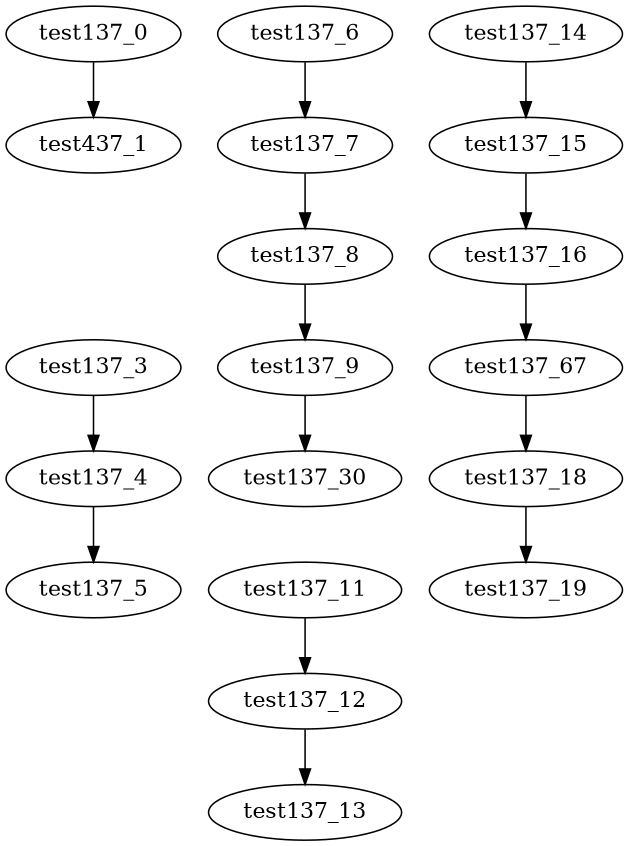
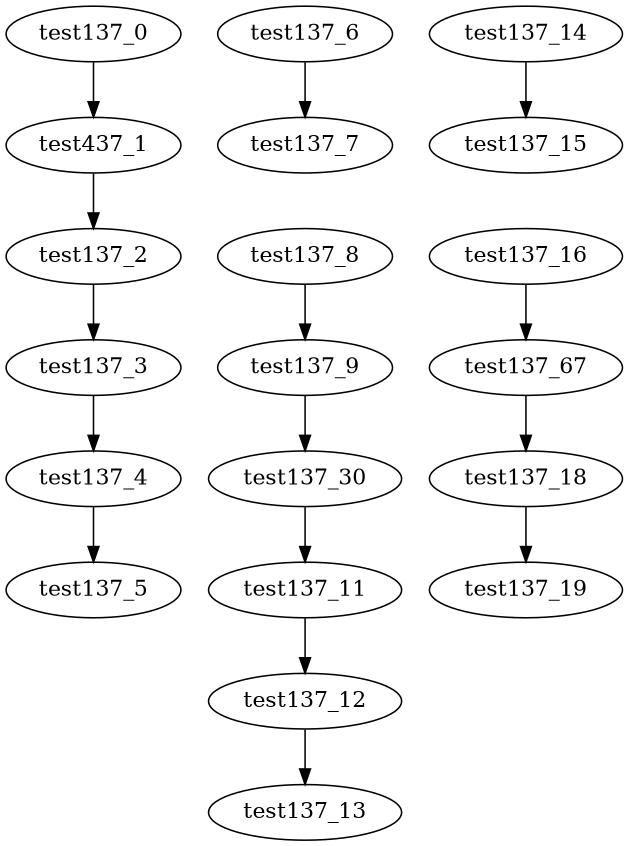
edge "test137_7" -> "test137_8": removed
edge "test137_15" -> "test137_16": removed
node "test137_2": added
edge "test137_30" -> "test137_11": added
